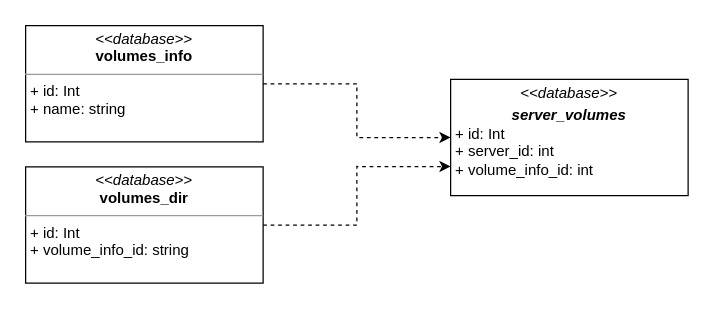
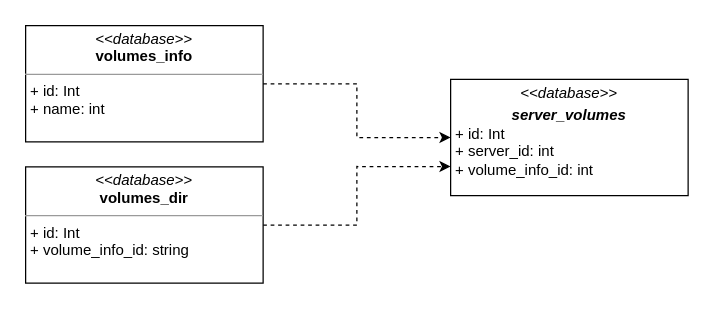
node "<<database>> volumes_info + id: Int + name: string": label "<<database>> volumes_info + id: Int + name: string" -> "<<database>> volumes_info + id: Int + name: int"
